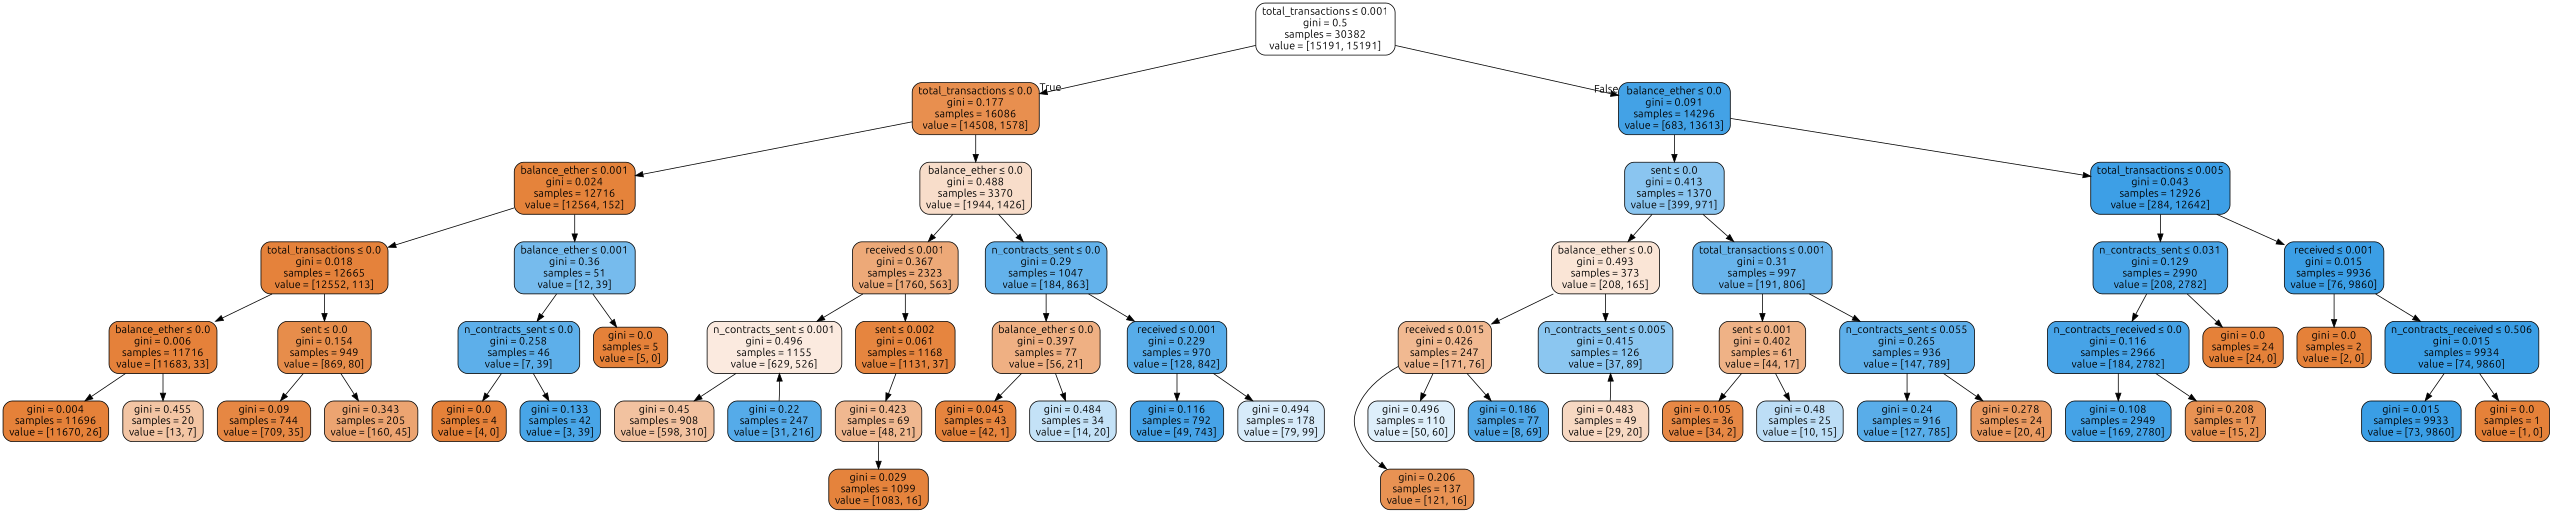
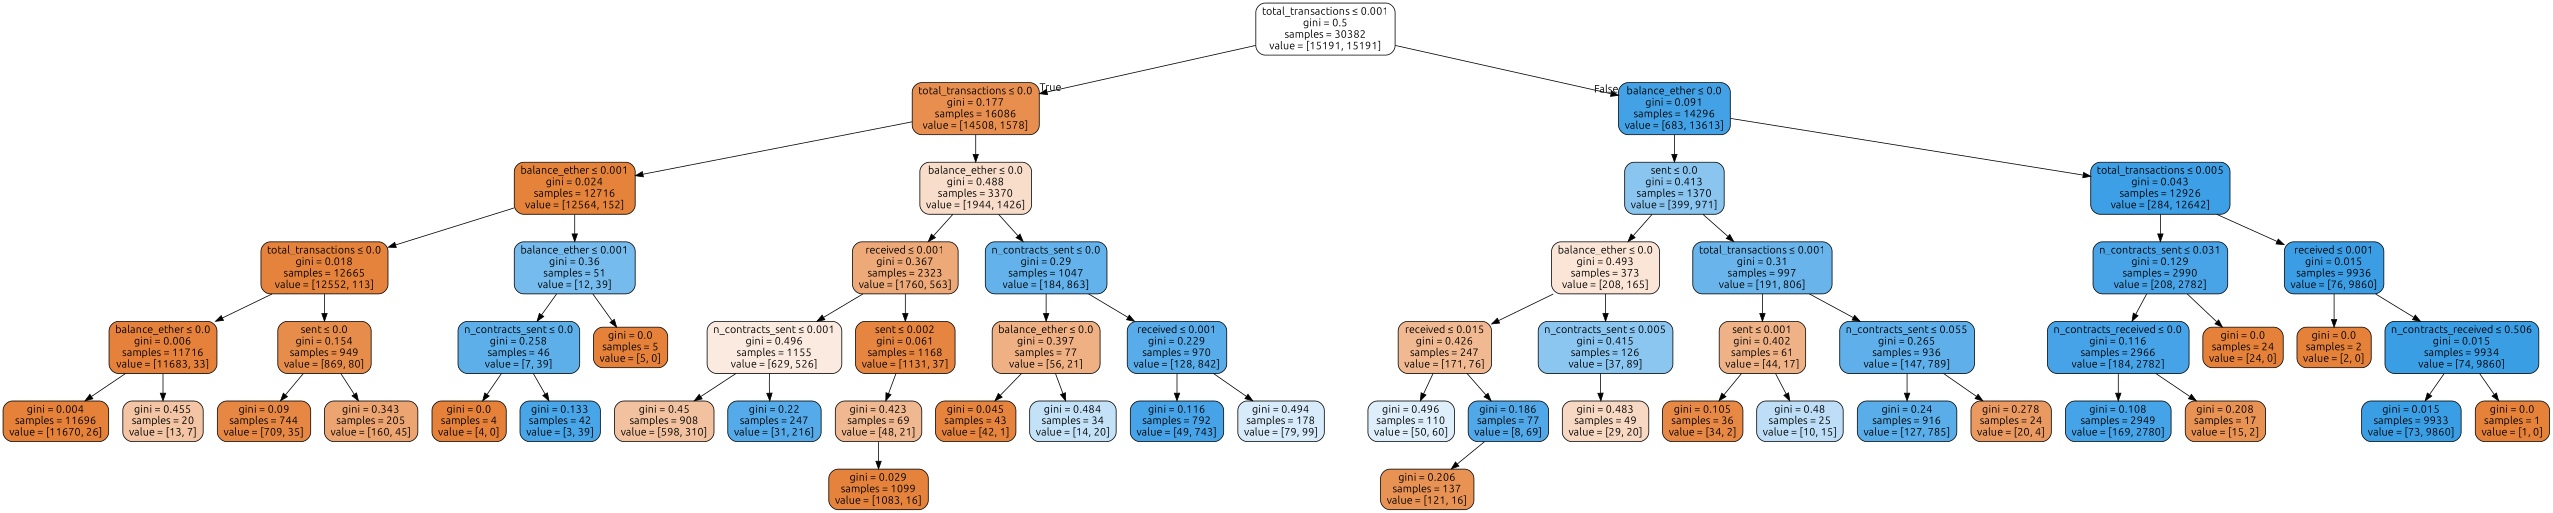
edge "gini = 0.22" -> "n_contracts_sent ≤ 0.001": reversed
edge "gini = 0.483" -> "n_contracts_sent ≤ 0.005": reversed
edge "received ≤ 0.015" -> "gini = 0.206": now "gini = 0.186" -> "gini = 0.206"
